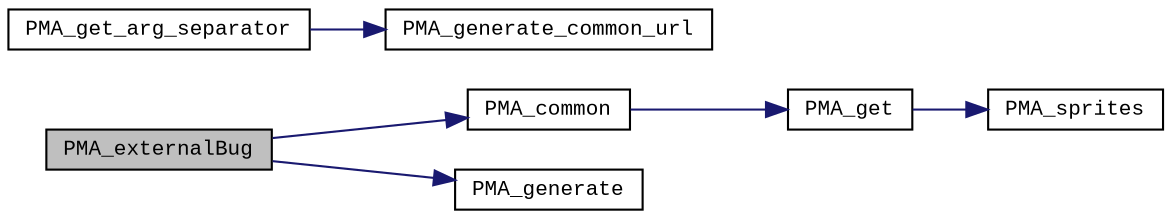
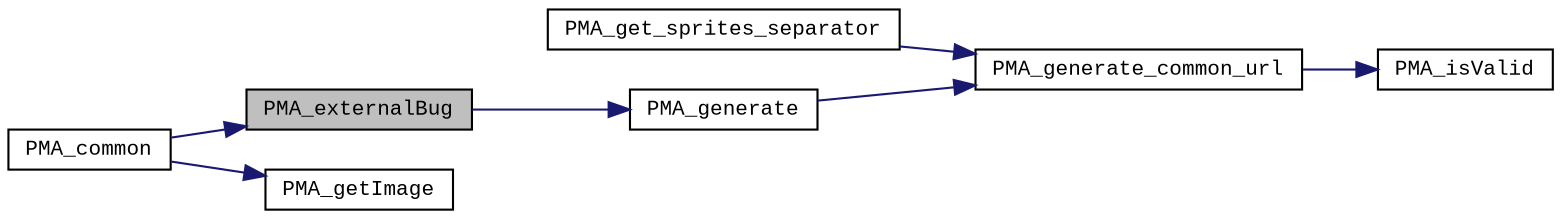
node "PMA_get_arg_separator": label "PMA_get_arg_separator" -> "PMA_get_sprites_separator"
node "PMA_isValid": added
edge "PMA_generate" -> "PMA_generate_common_url": added
node "PMA_get": label "PMA_get" -> "PMA_getImage"
node "PMA_sprites": removed
edge "PMA_externalBug" -> "PMA_common": reversed
